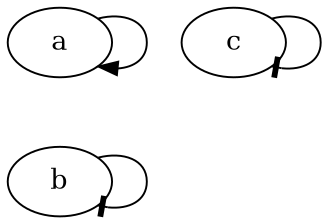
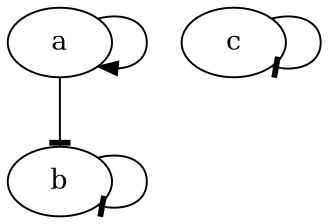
edge "a" -> "b": added
